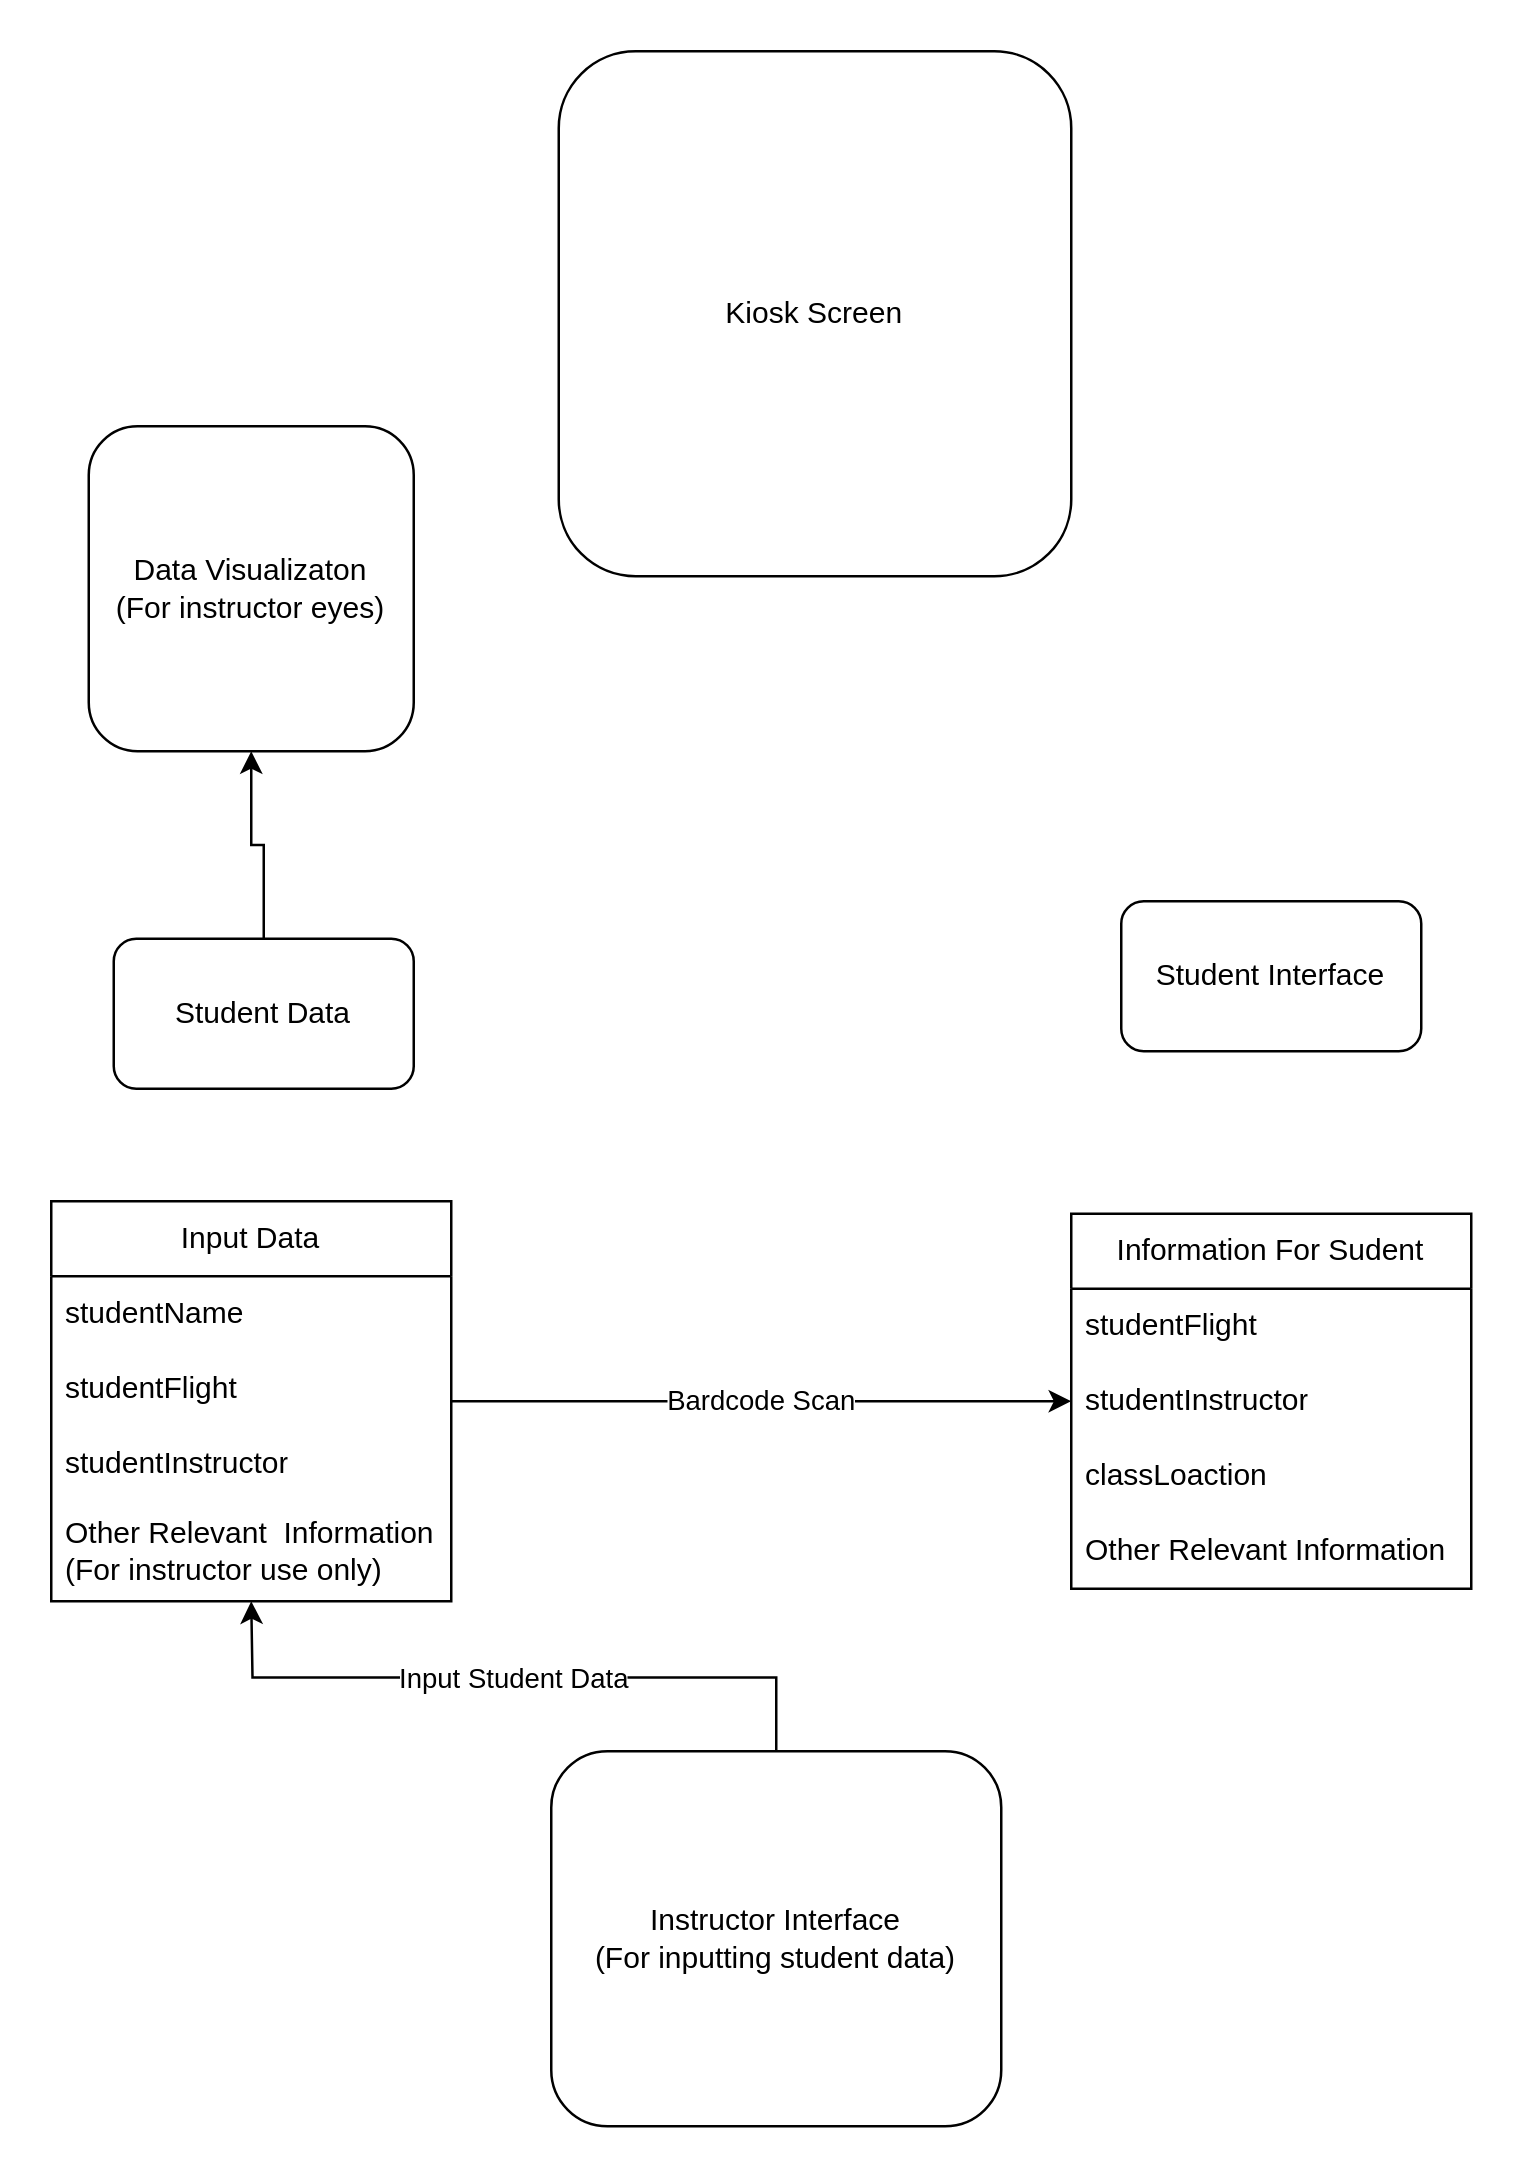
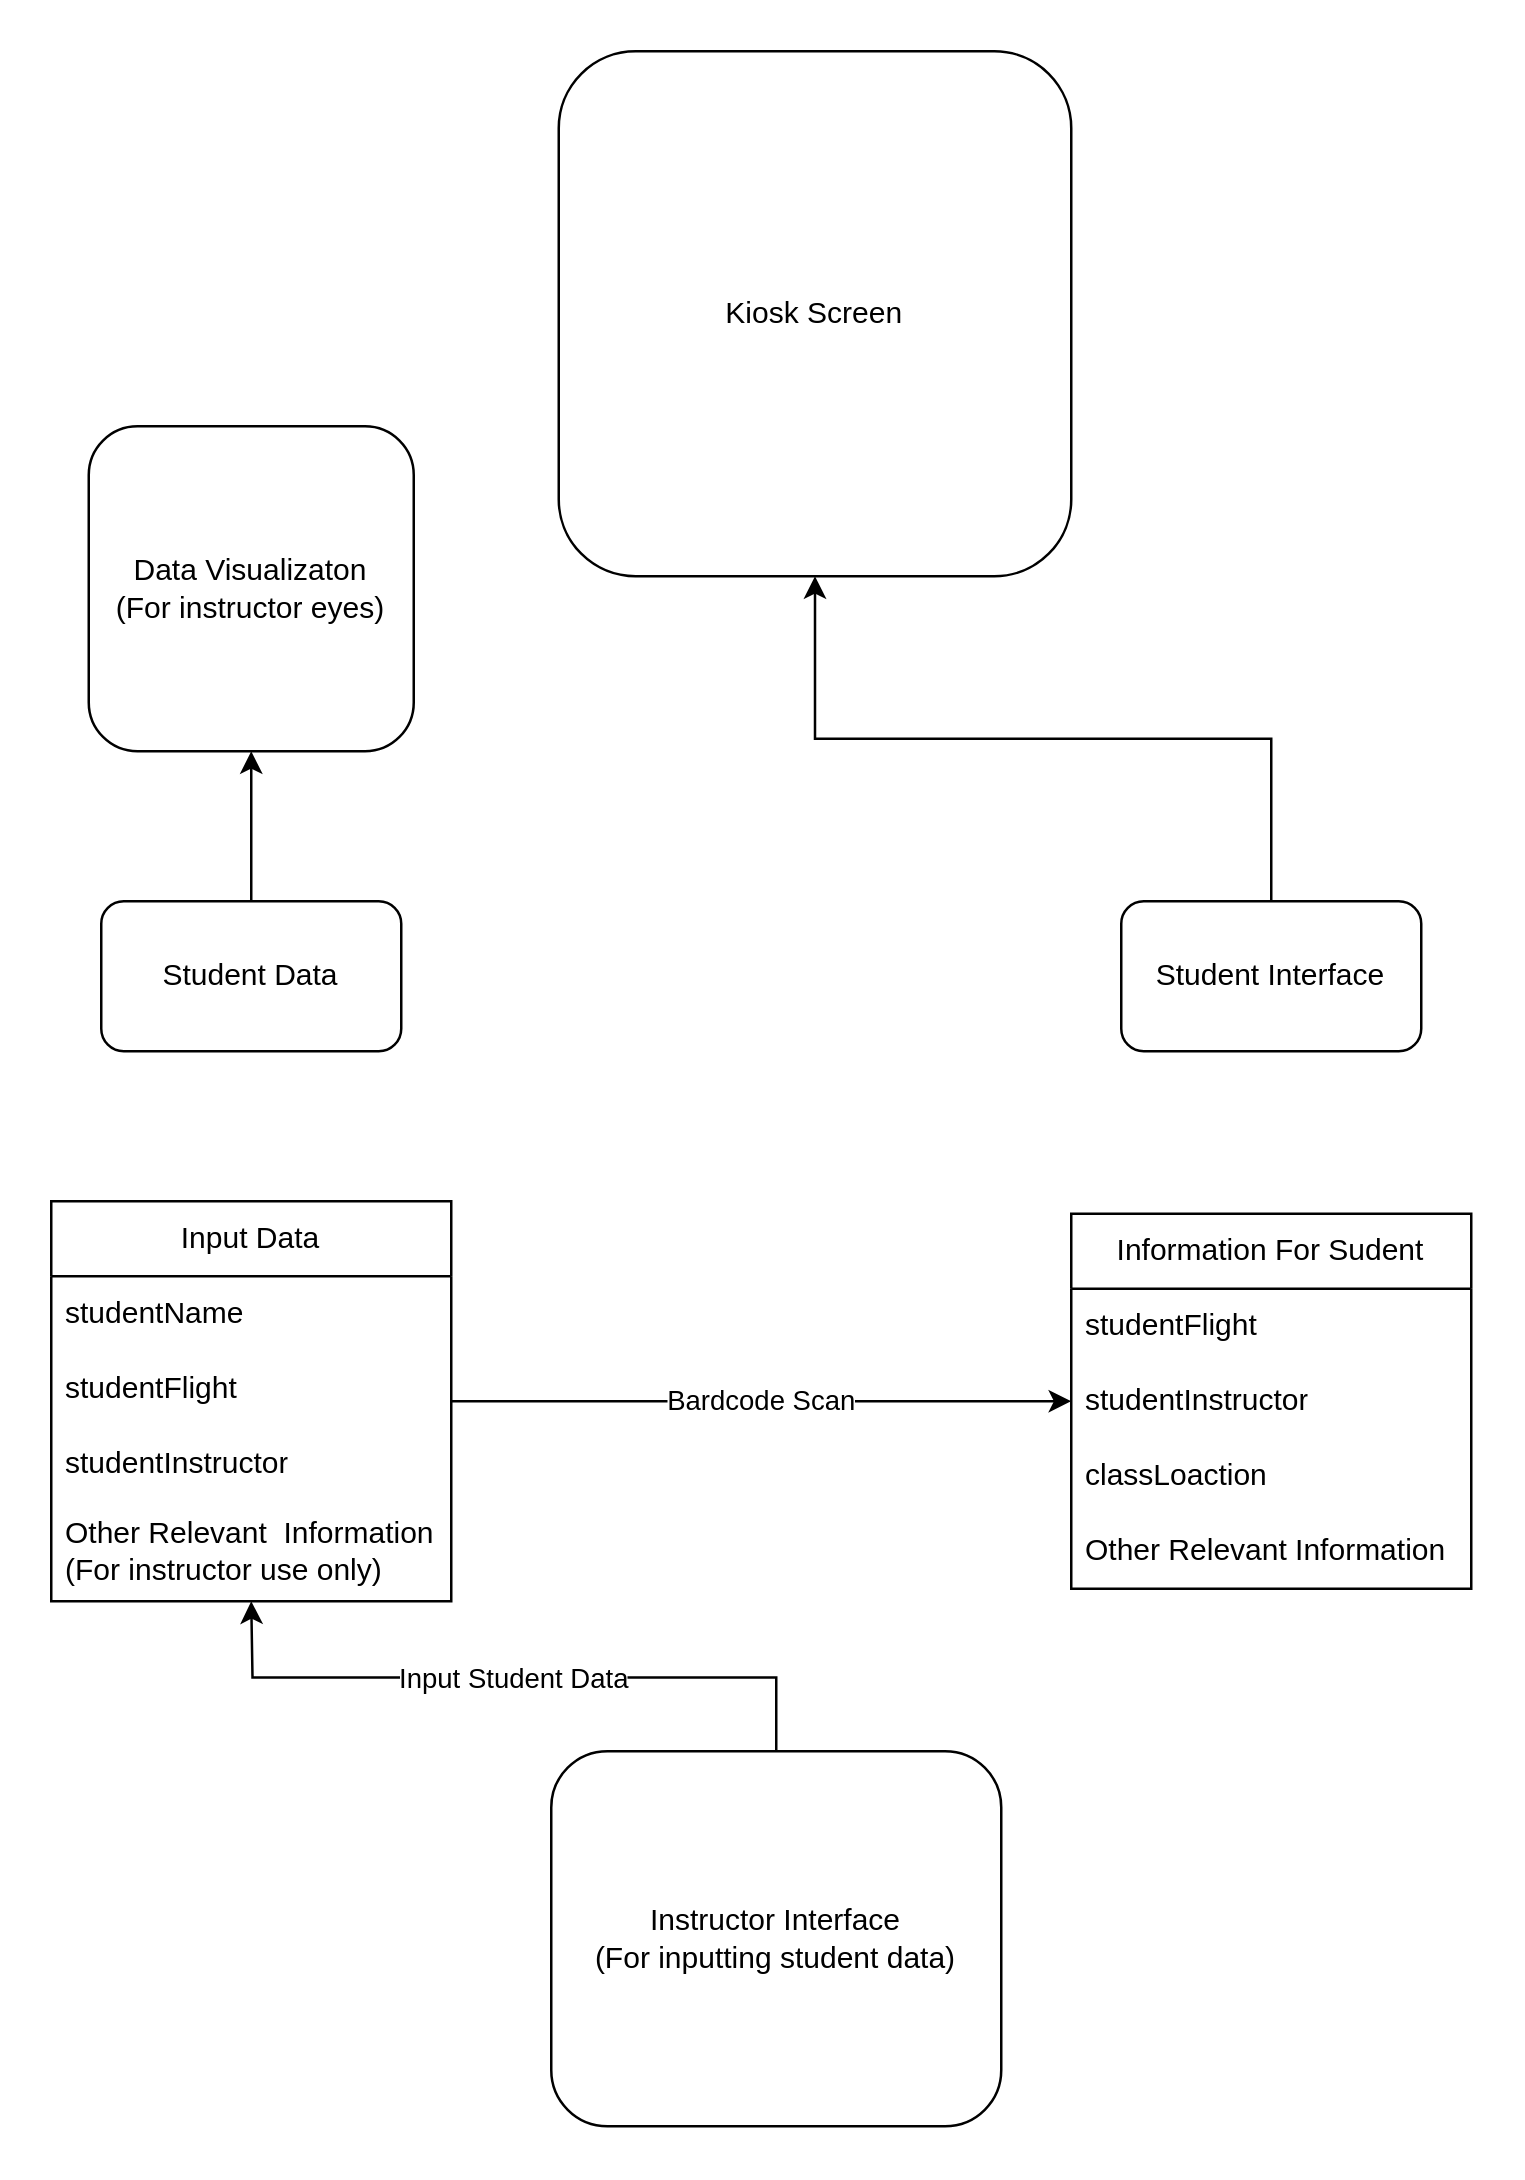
edge "Student Interface" -> "Kiosk Screen": added
node "Student Data": moved (264, 1014) -> (251, 976)
